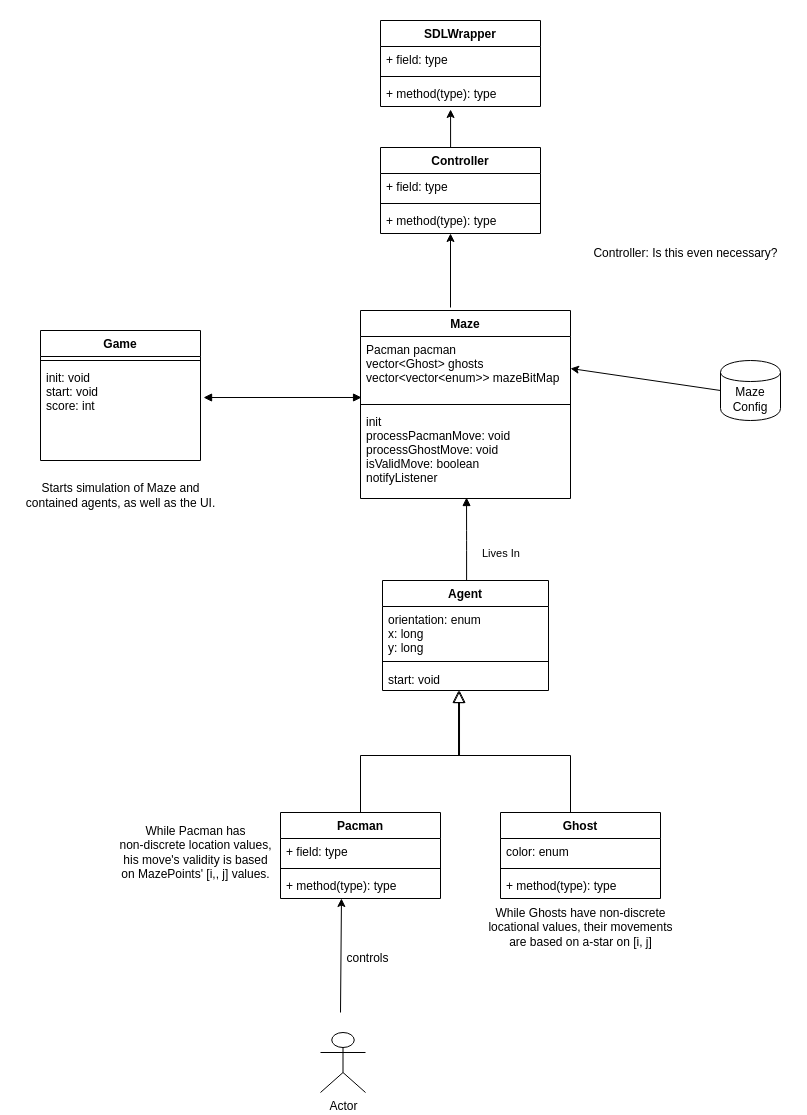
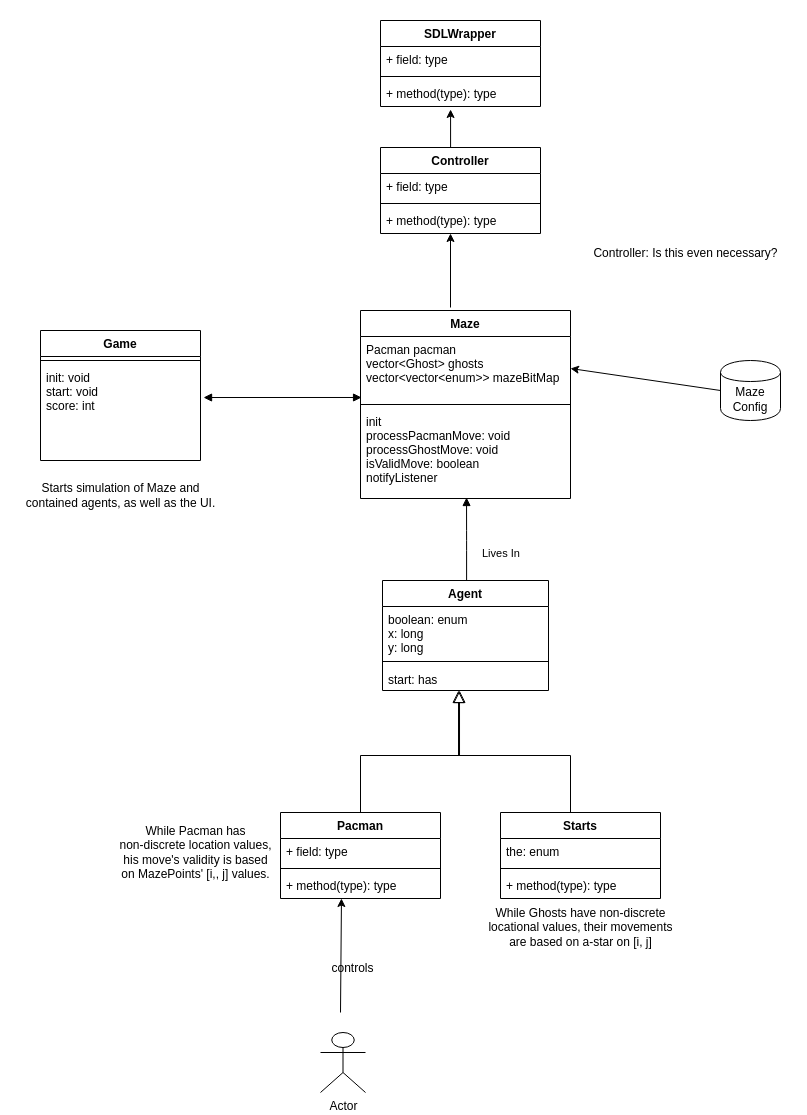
node "orientation: enum x: long y: long": label "orientation: enum x: long y: long" -> "boolean: enum x: long y: long"
node "start: void": label "start: void" -> "start: has"
node "Ghost": label "Ghost" -> "Starts"
node "color: enum": label "color: enum" -> "the: enum"
node "controls": moved (368, 959) -> (353, 969)
